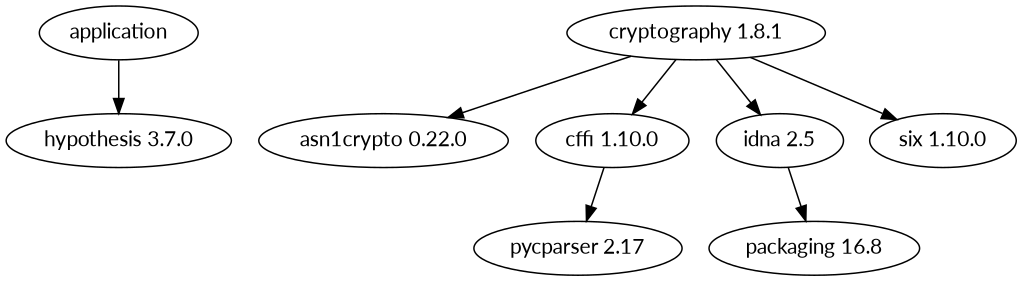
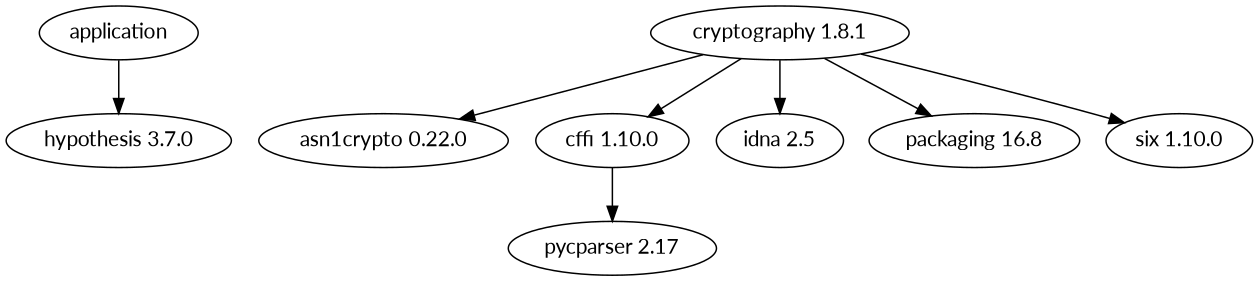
edge "idna 2.5" -> "packaging 16.8": now "cryptography 1.8.1" -> "packaging 16.8"
